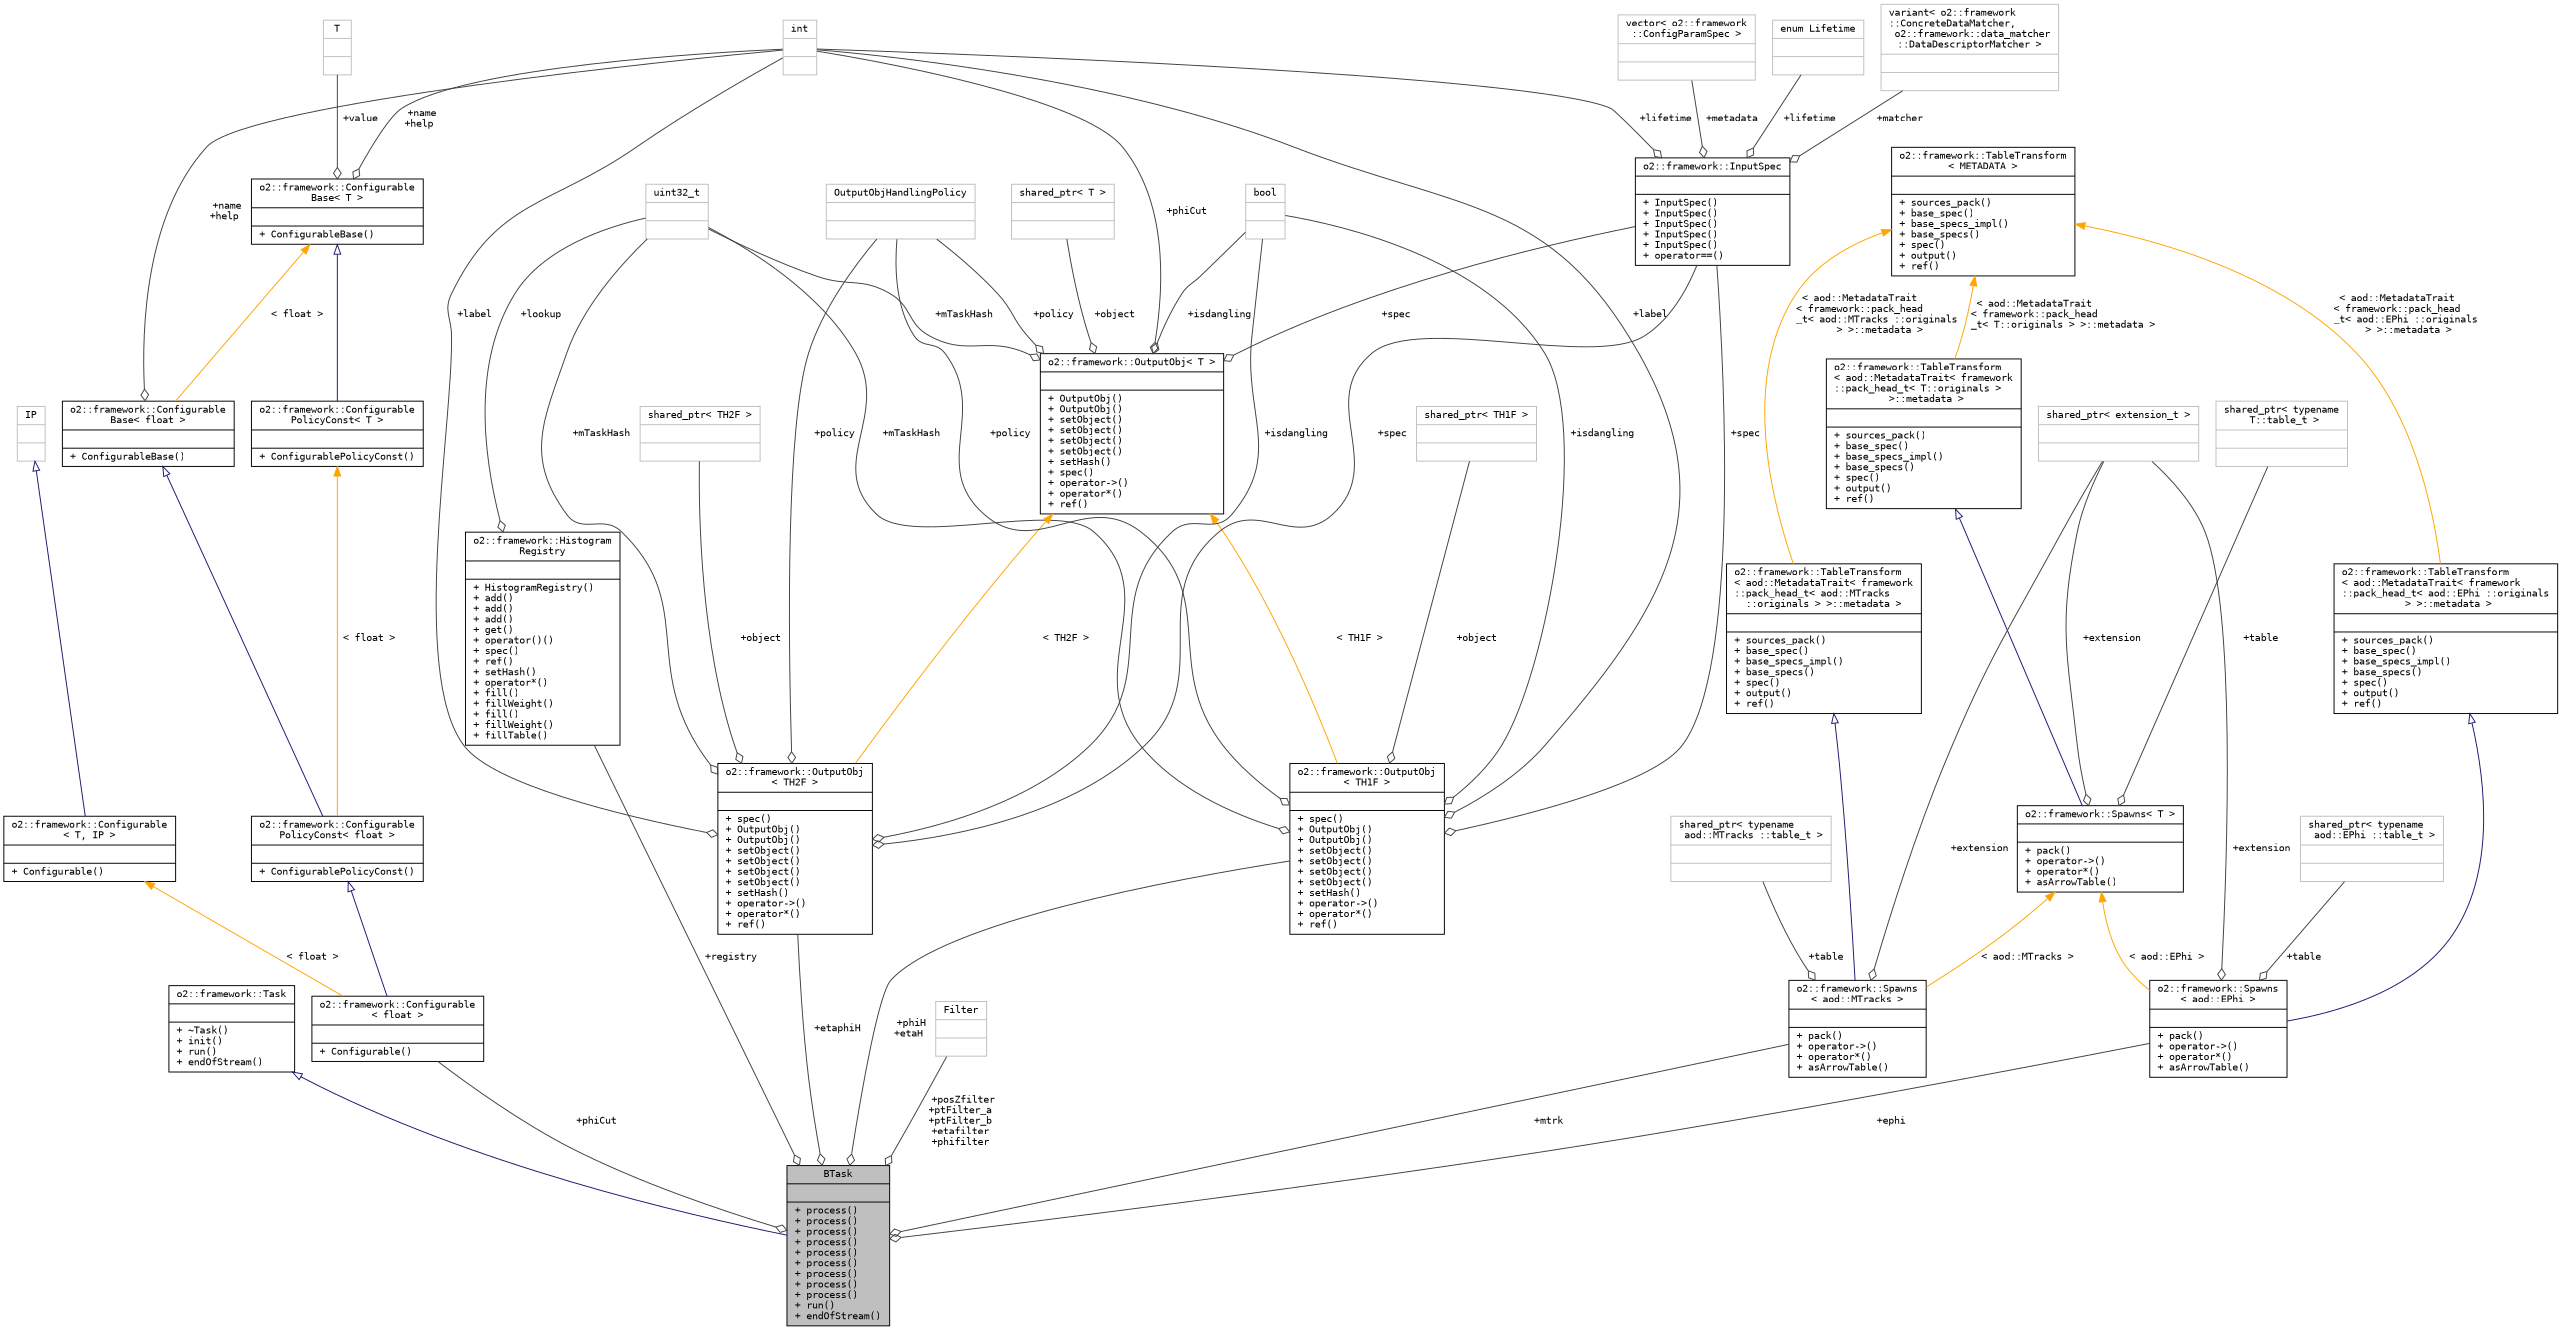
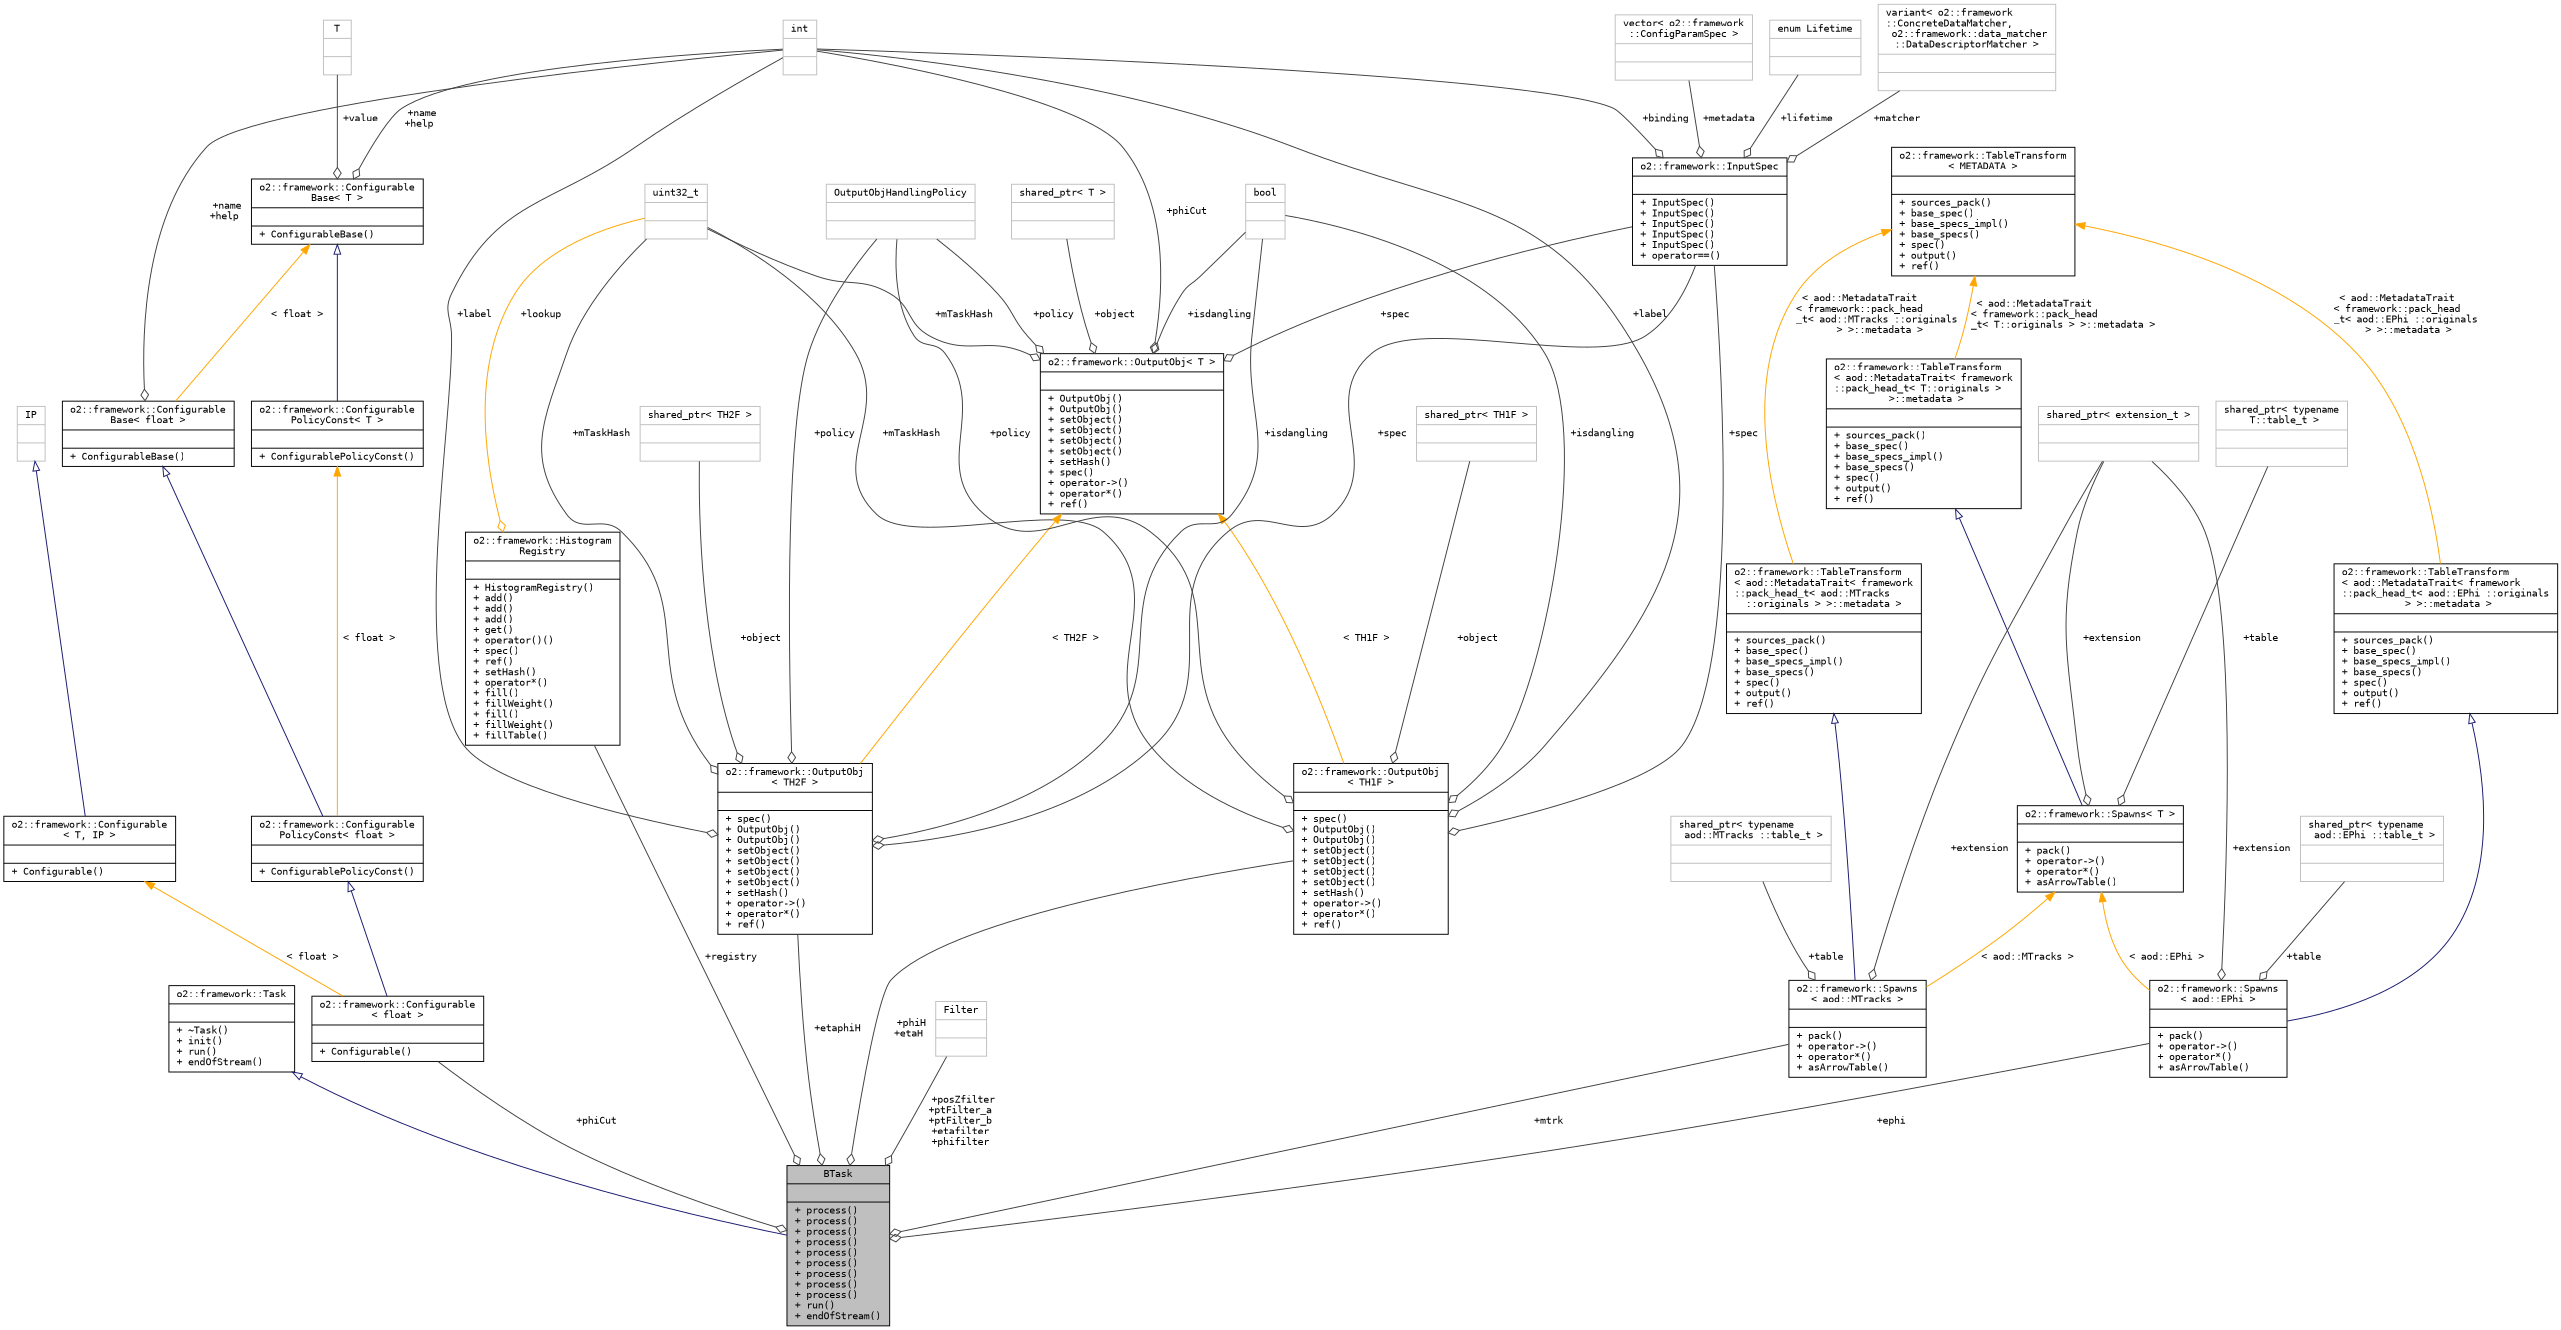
edge "int" -> "o2::framework::InputSpec": label " +lifetime" -> " +binding"
edge "uint32_t" -> "o2::framework::Histogram": color grey25 -> orange
